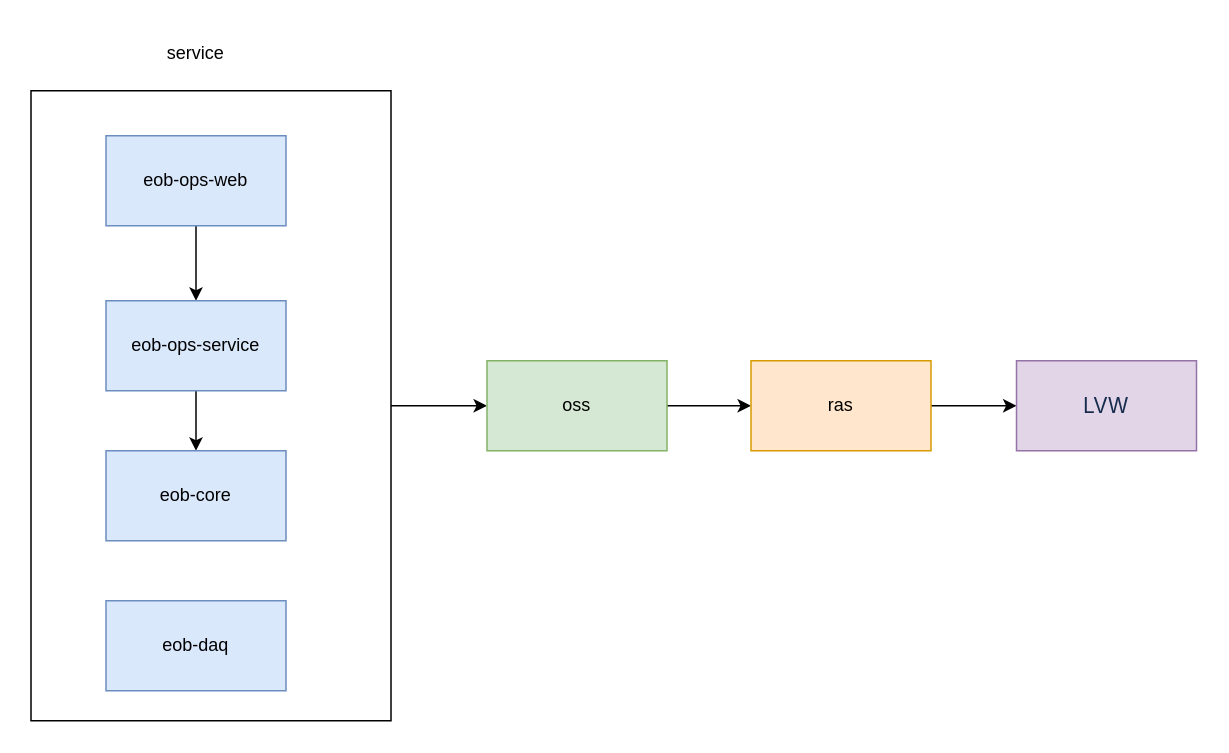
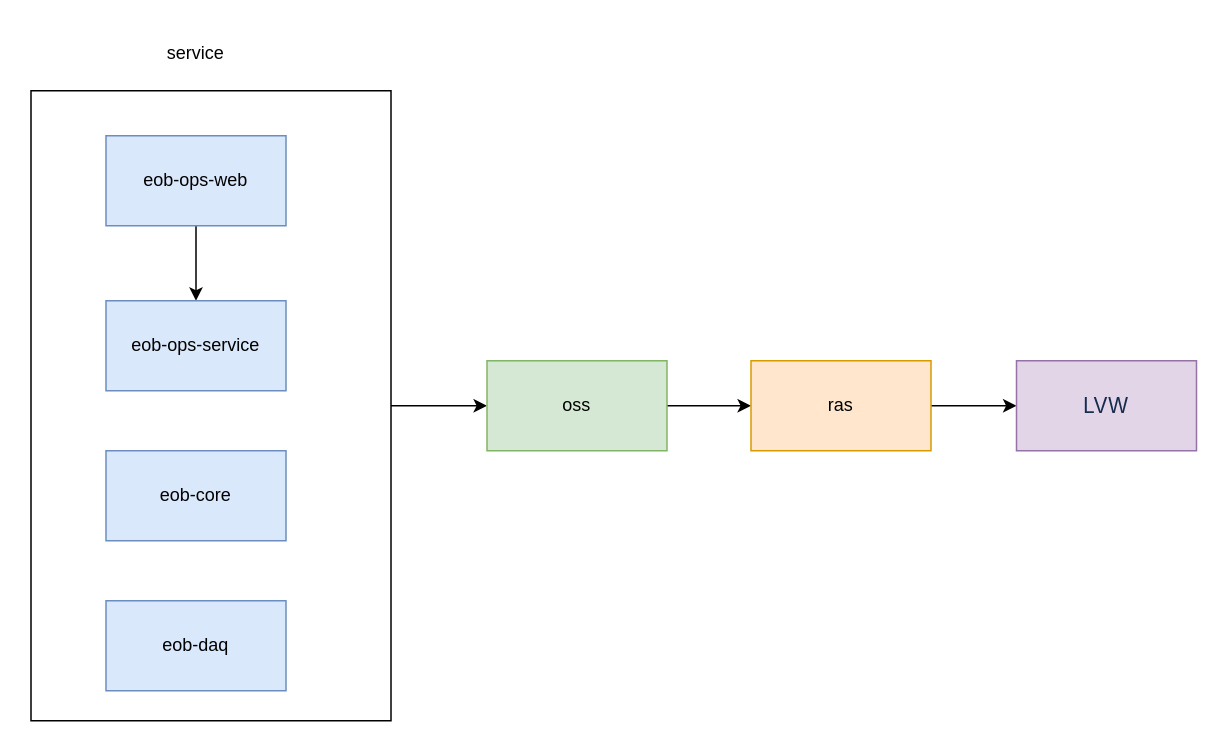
edge "eob-ops-service" -> "eob-core": removed
